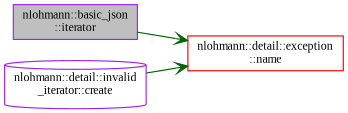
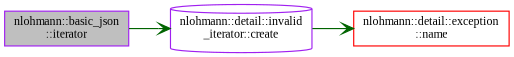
edge "nlohmann::basic_json ::iterator" -> "nlohmann::detail::exception ::name": now "nlohmann::basic_json ::iterator" -> "nlohmann::detail::invalid _iterator::create"
